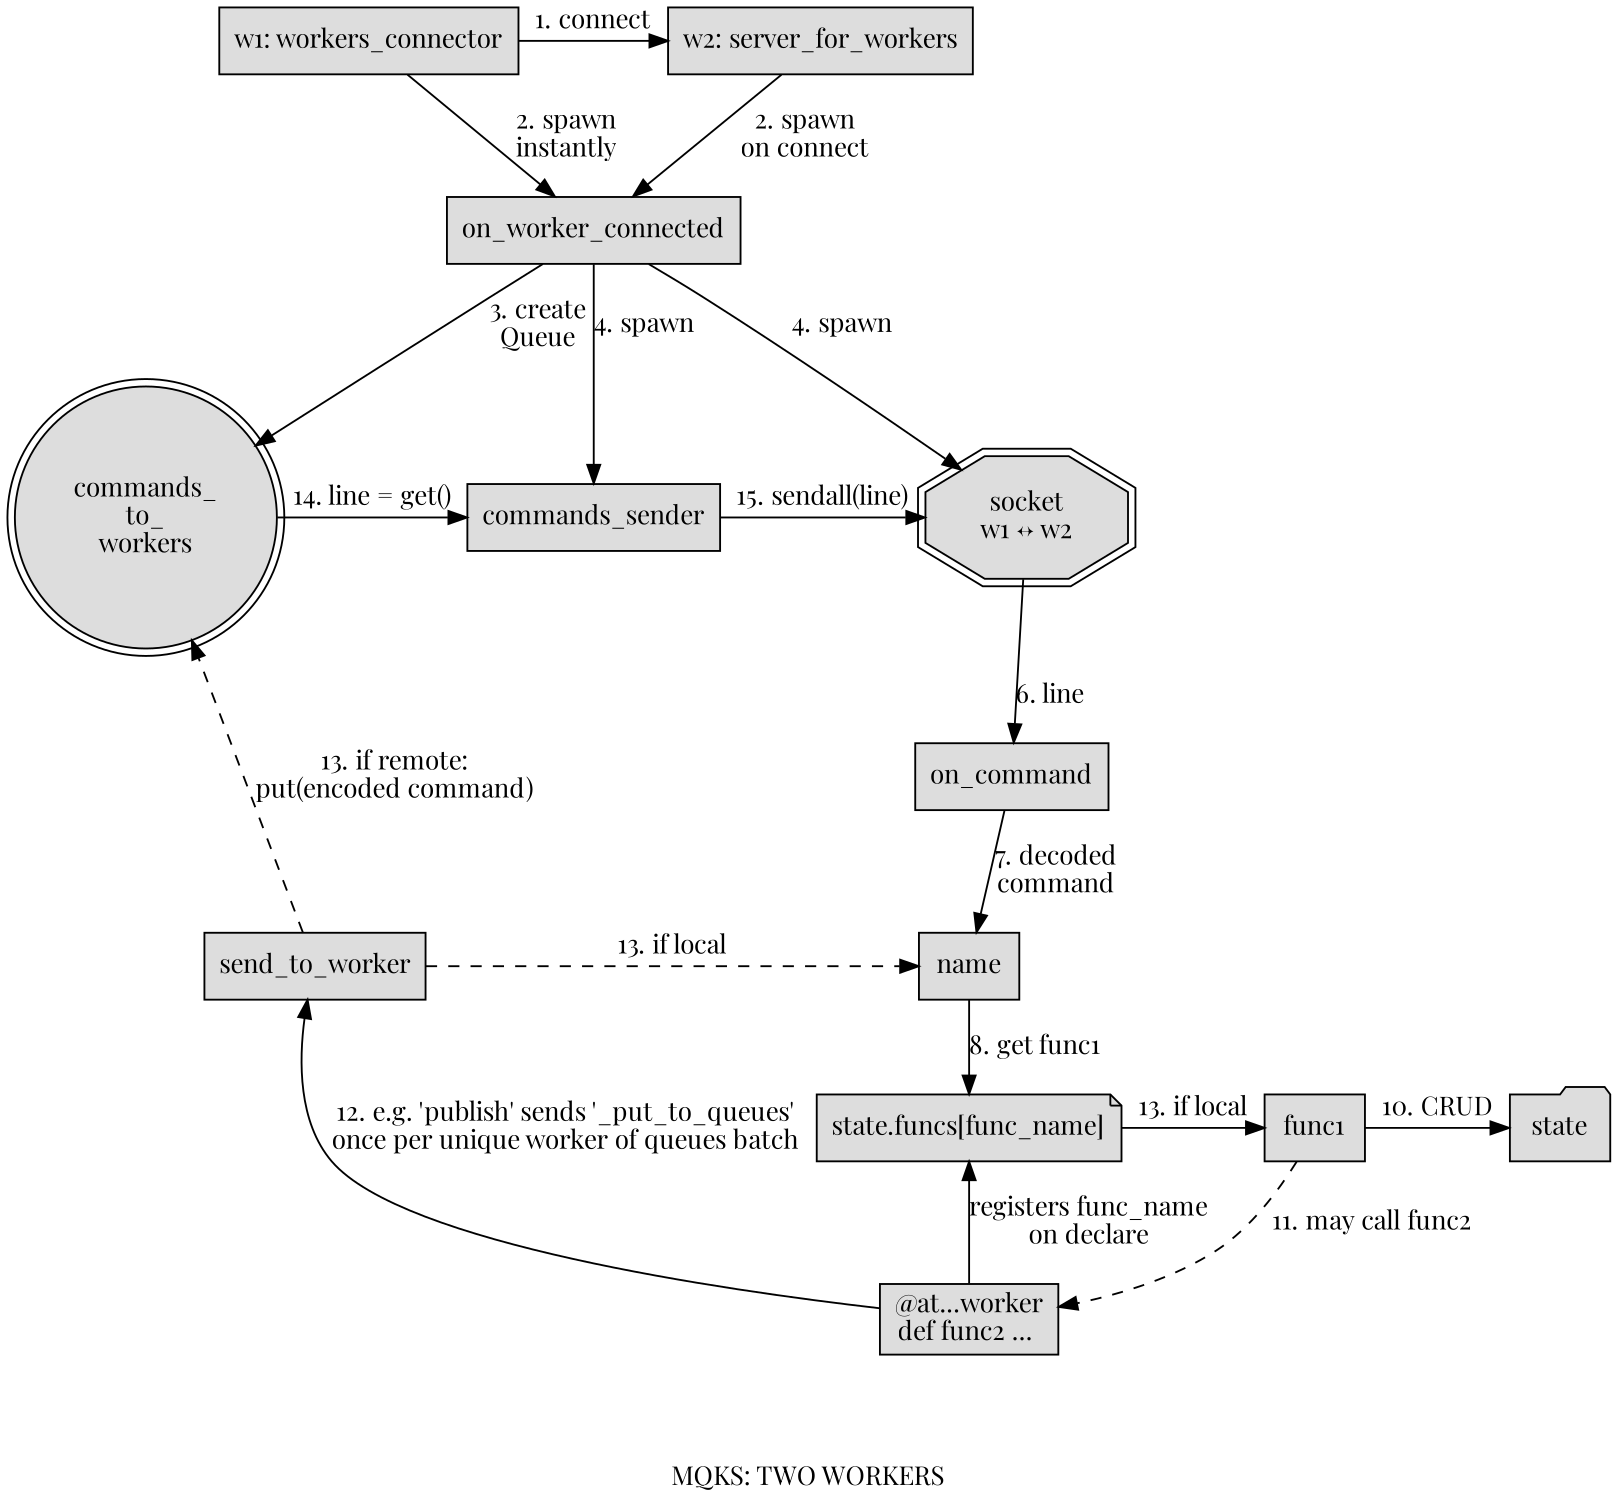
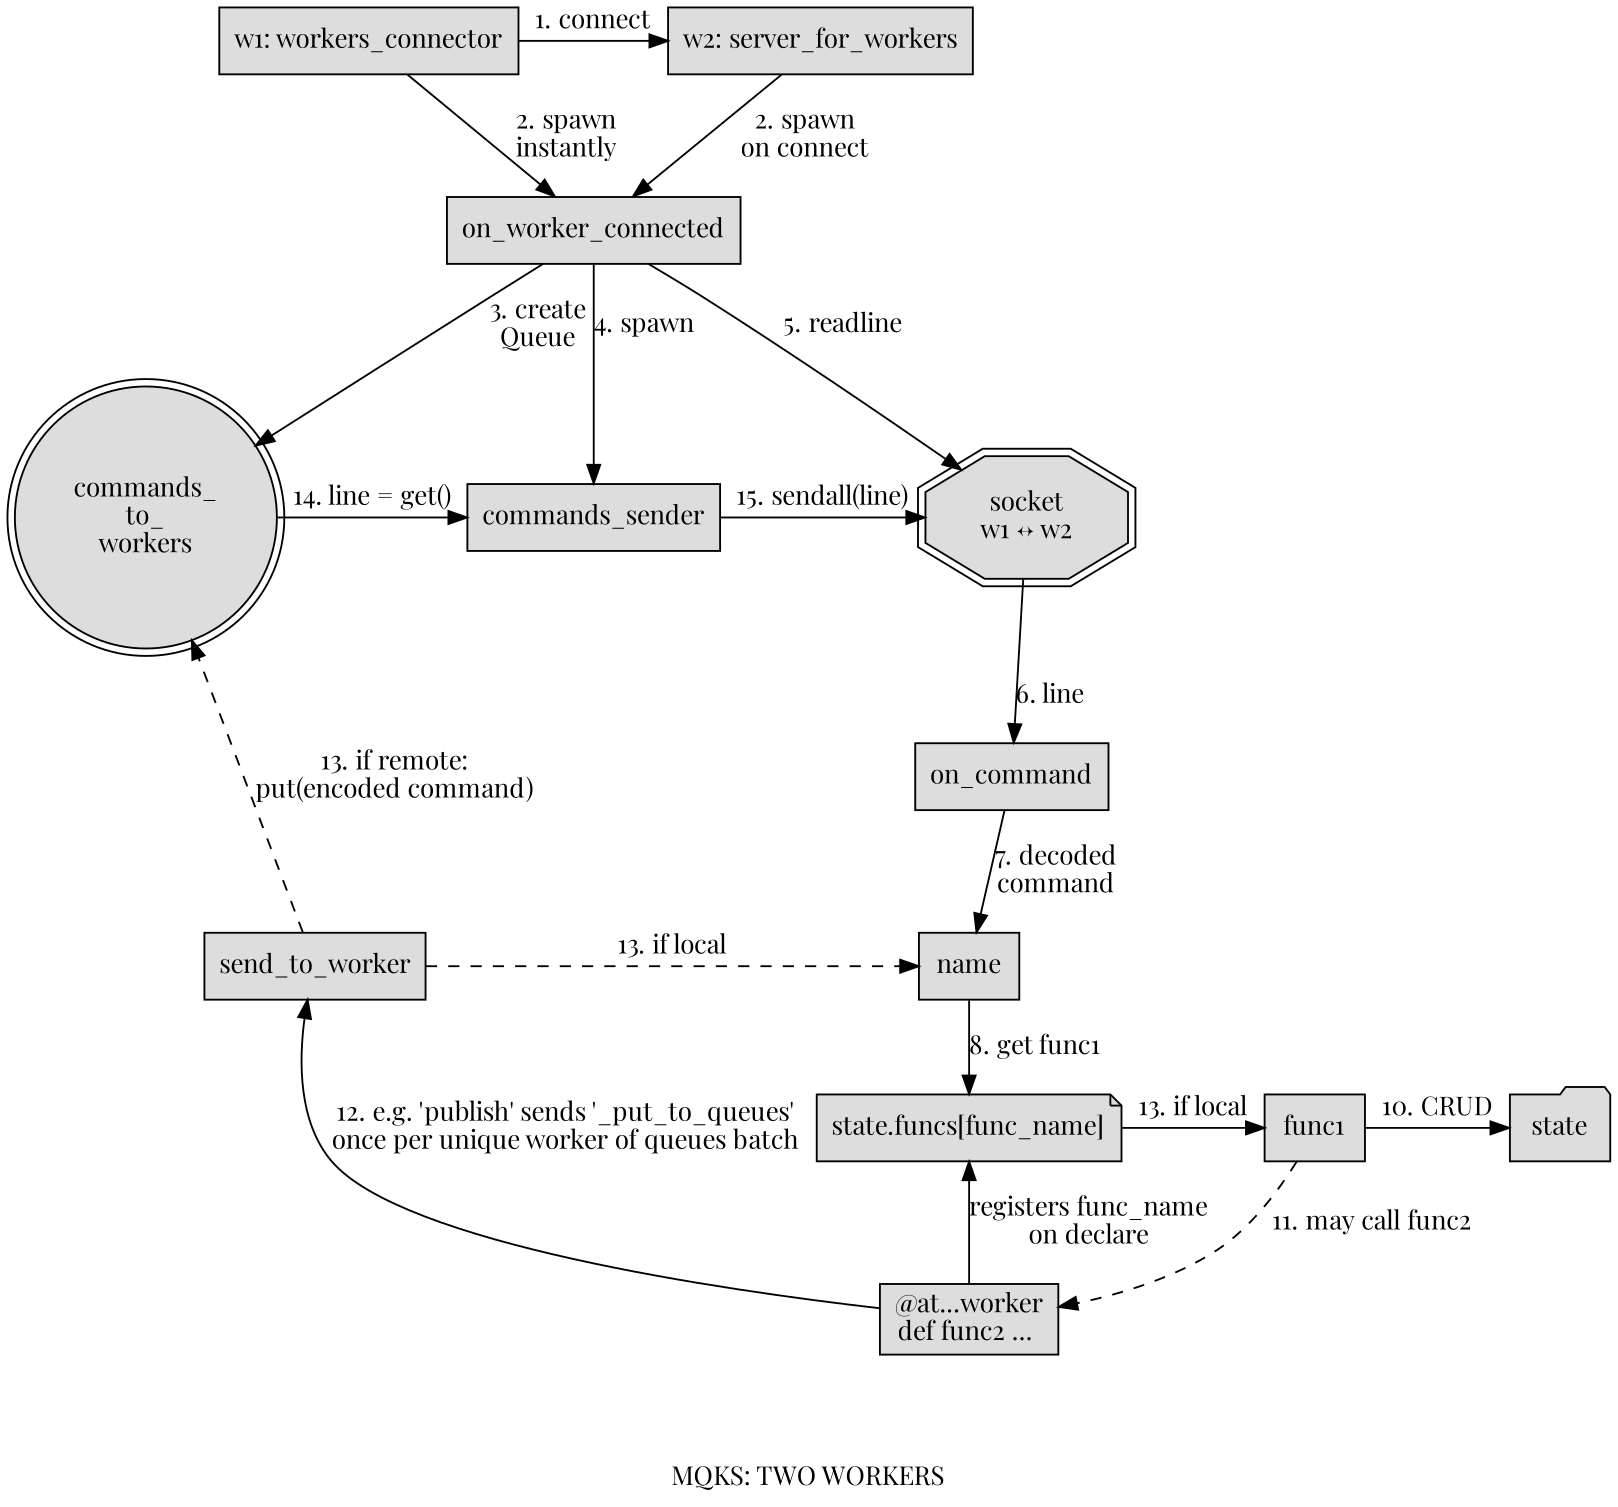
edge "on_worker_connected" -> "socket w1 ↔ w2": label "4. spawn" -> "5. readline"
